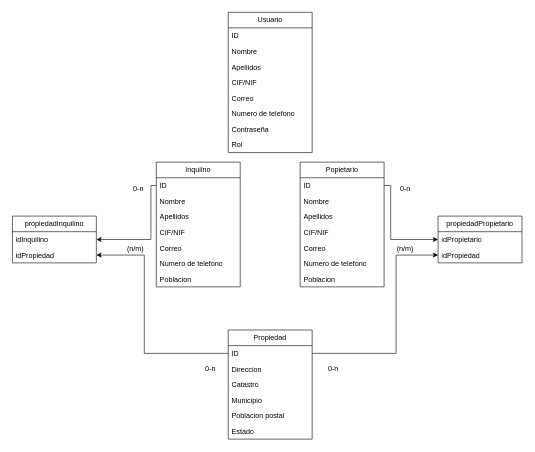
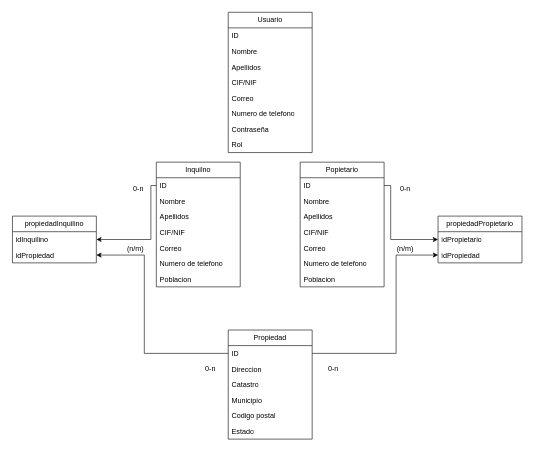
node "Poblacion postal": label "Poblacion postal" -> "Codigo postal"
